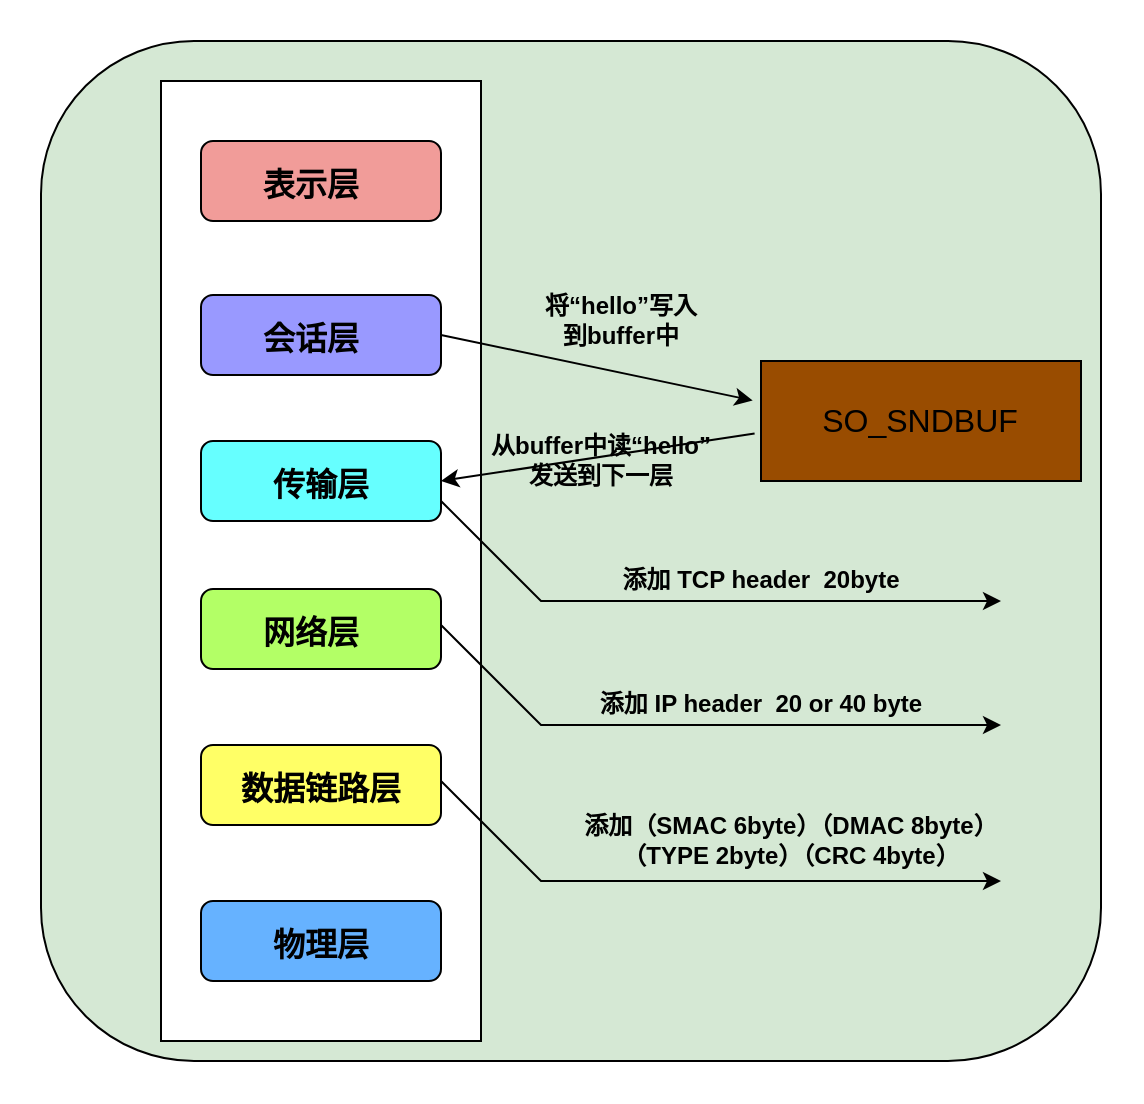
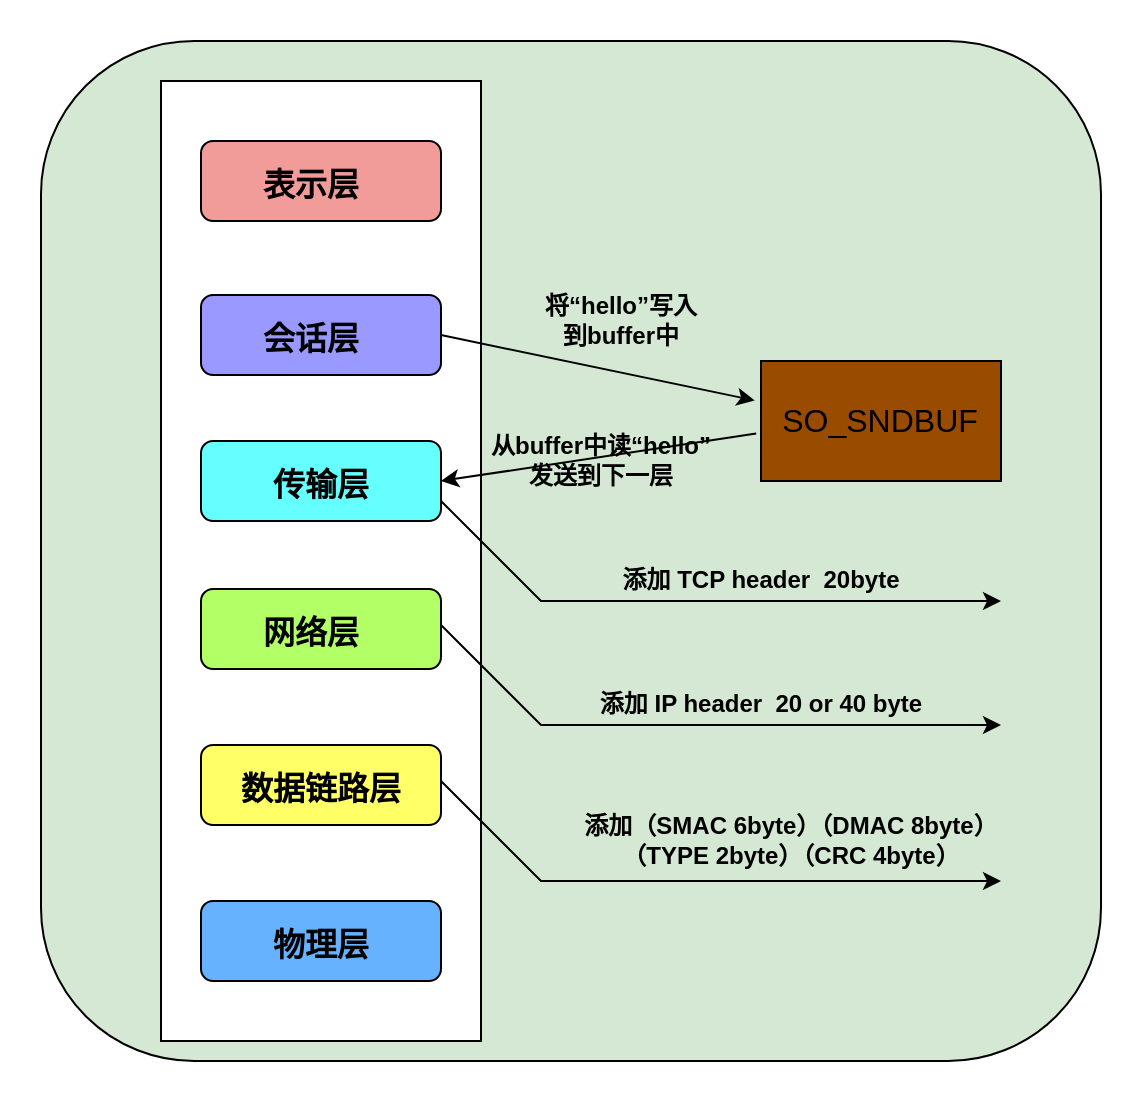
node "SO_SNDBUF": size 320x120 -> 240x120
